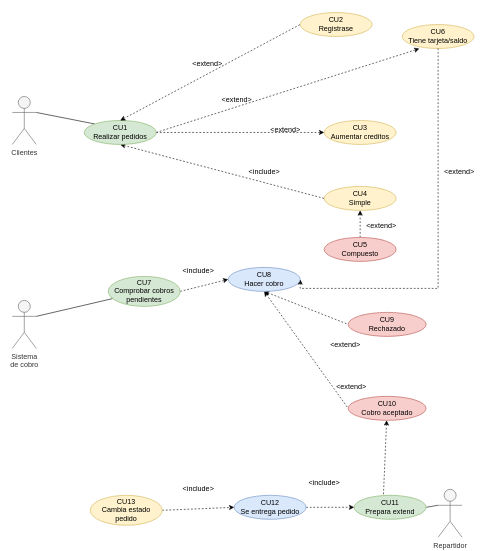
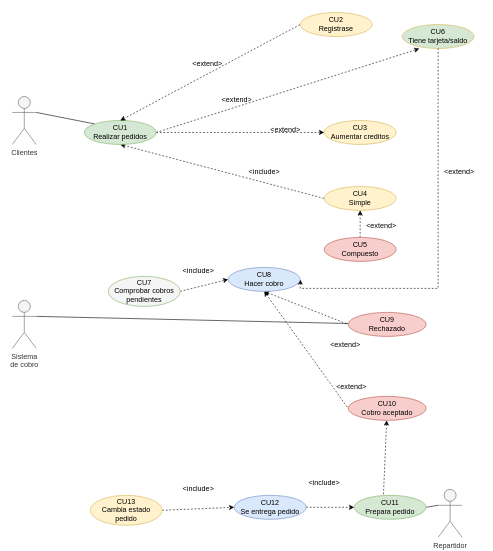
node "CU6 Tiene tarjeta/saldo": fillcolor #fff2cc -> #d5e8d4
node "CU7 Comprobar cobros pendientes": fillcolor #d5e8d4 -> #f5f5f5
edge "CU7 Comprobar cobros pendientes" -- "Sistema de cobro": now "CU9 Rechazado" -- "Sistema de cobro"
node "CU11 Prepara extend": label "CU11 Prepara extend" -> "CU11 Prepara pedido"
